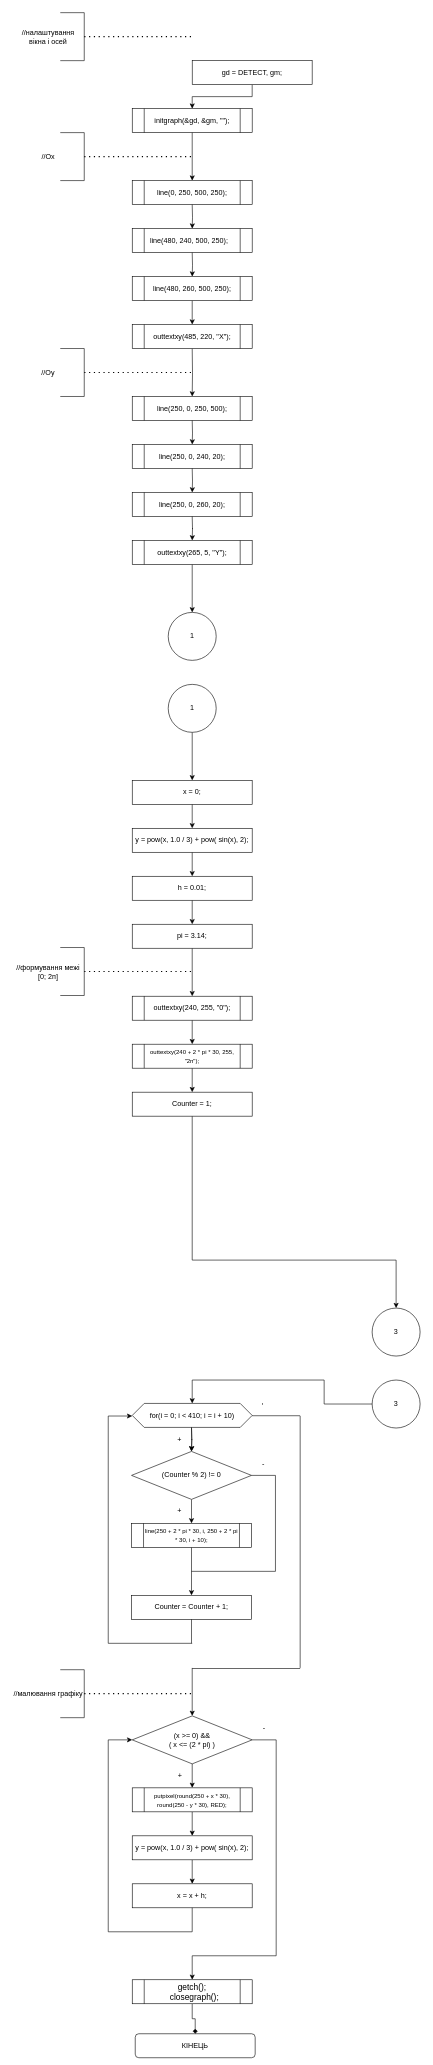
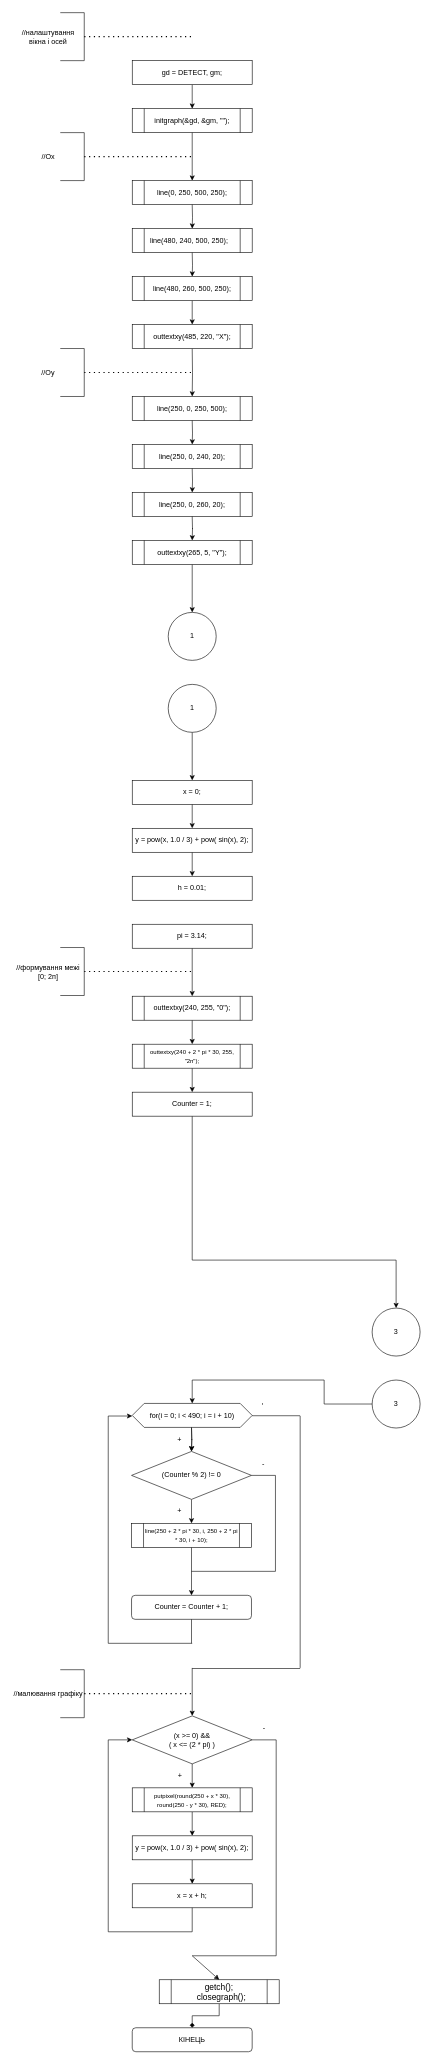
node "gd = DETECT, gm;": moved (252, 72) -> (192, 72)
edge "h = 0.01;" -> "pi = 3.14;": removed
node "for(i = 0; i < 410; i = i + 10)": label "for(i = 0; i < 410; i = i + 10)" -> "for(i = 0; i < 490; i = i + 10)"
node "Counter = Counter + 1;": shape rectangle -> rounded rectangle
node "getch(); closegraph();": moved (192, 1992) -> (219, 1992)
node "КІНЕЦЬ": moved (195, 2046) -> (192, 2040)
